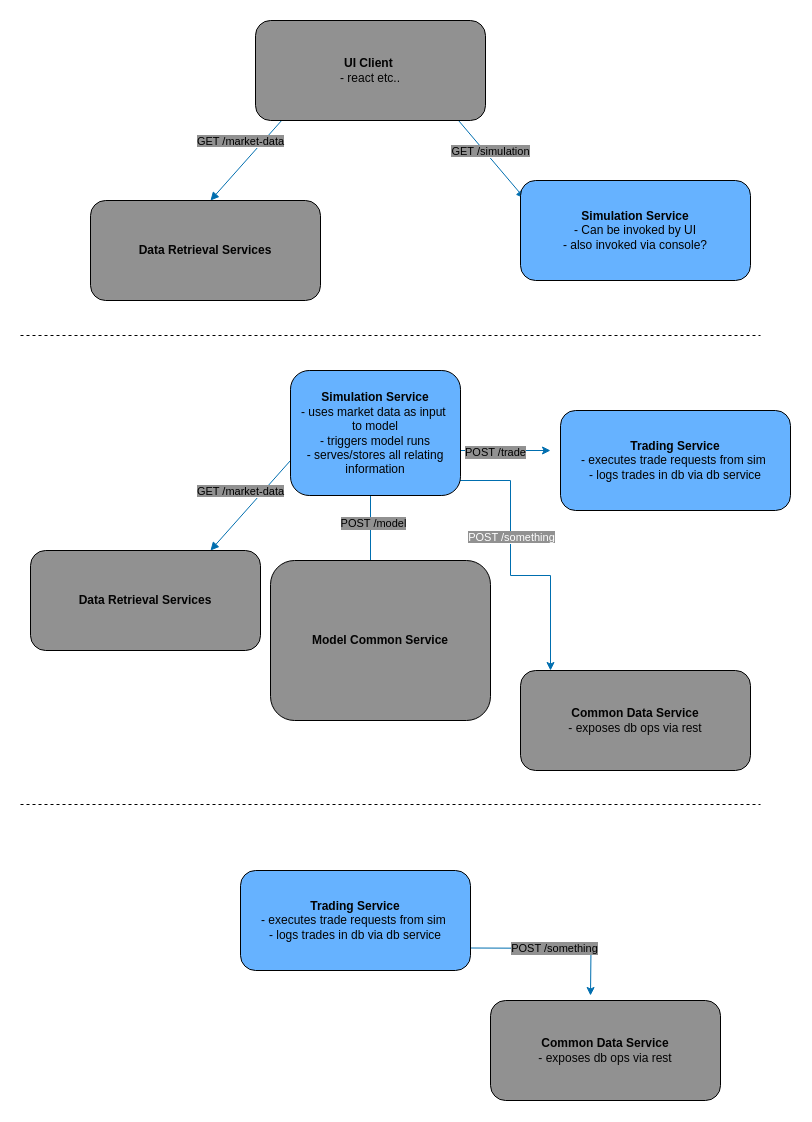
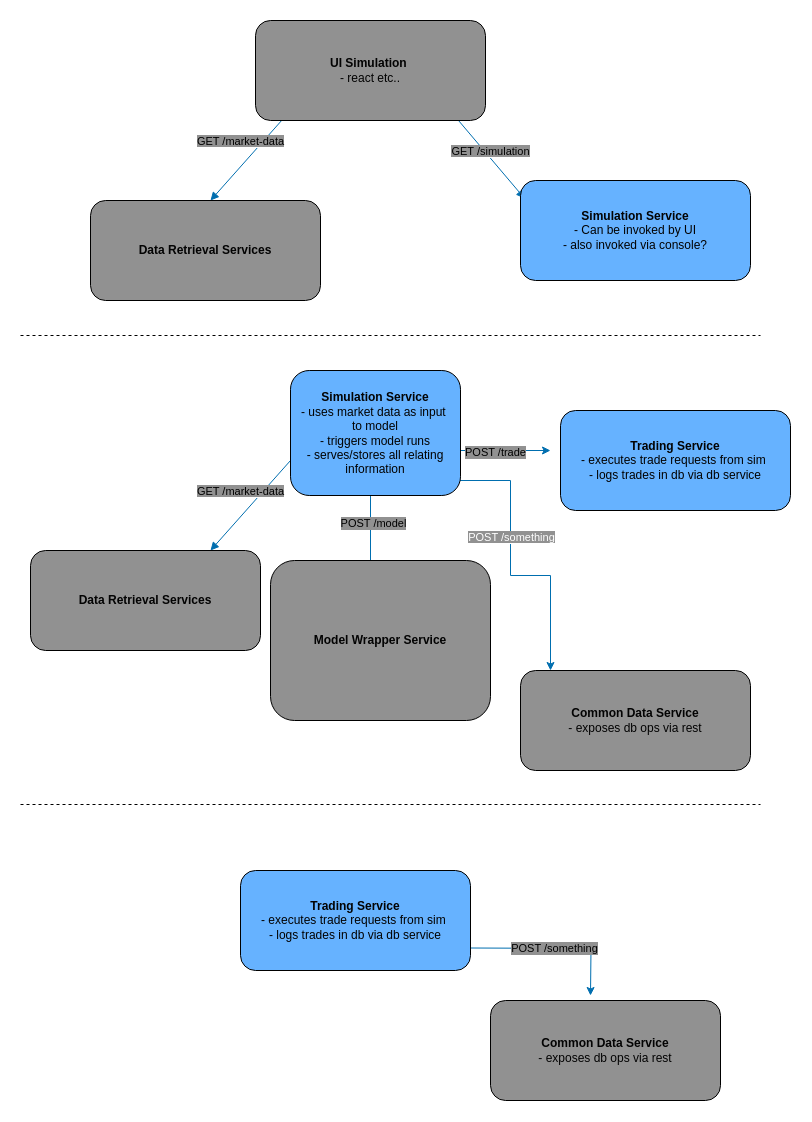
node "UI Client - react etc..": label "UI Client - react etc.." -> "UI Simulation - react etc.."
node "Model Common Service": label "Model Common Service" -> "Model Wrapper Service"
